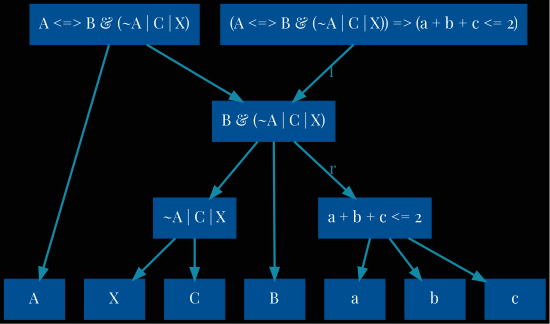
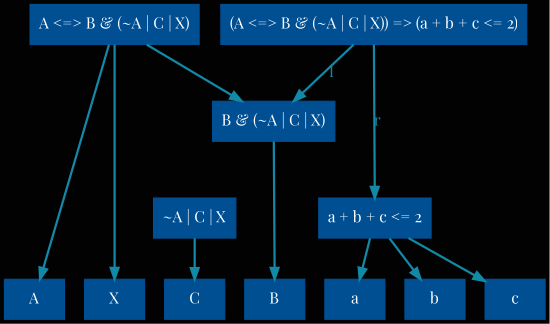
edge "B & (~A | C | X)" -> "~A | C | X": removed
edge "B & (~A | C | X)" -> "a + b + c <= 2": now "(A <=> B & (~A | C | X)) => (a + b + c <= 2)" -> "a + b + c <= 2"
edge "~A | C | X" -> "X": now "A <=> B & (~A | C | X)" -> "X"
